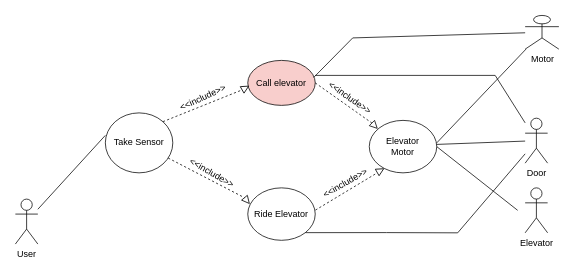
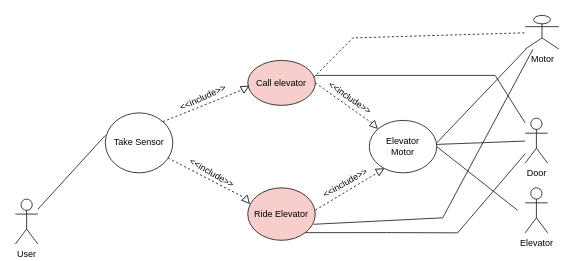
edge "Motor" -- "Call elevator": style solid -> dashed
edge "Motor" -- "Ride Elevator": added
node "Ride Elevator": fillcolor #ffffff -> #f8cecc
